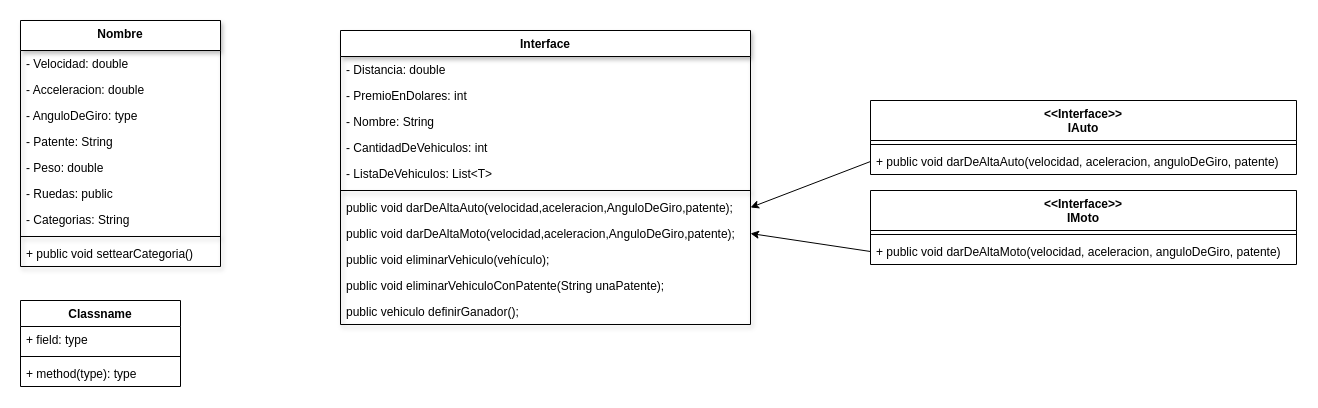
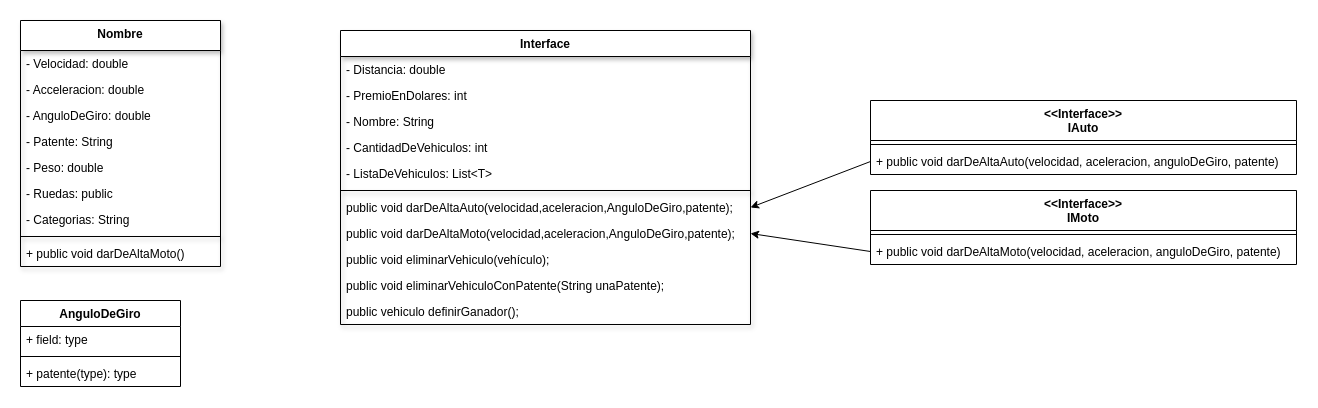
node "- AnguloDeGiro: type": label "- AnguloDeGiro: type" -> "- AnguloDeGiro: double"
node "+ public void settearCategoria()": label "+ public void settearCategoria()" -> "+ public void darDeAltaMoto()"
node "Classname": label "Classname" -> "AnguloDeGiro"
node "+ method(type): type": label "+ method(type): type" -> "+ patente(type): type"
